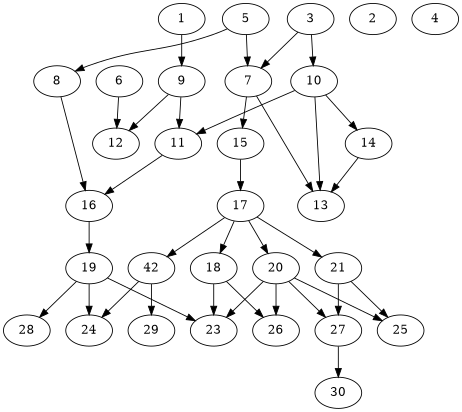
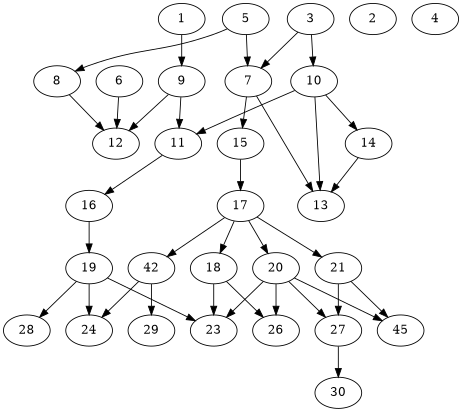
edge "8" -> "16": now "8" -> "12"
node "25": label "25" -> "45"
